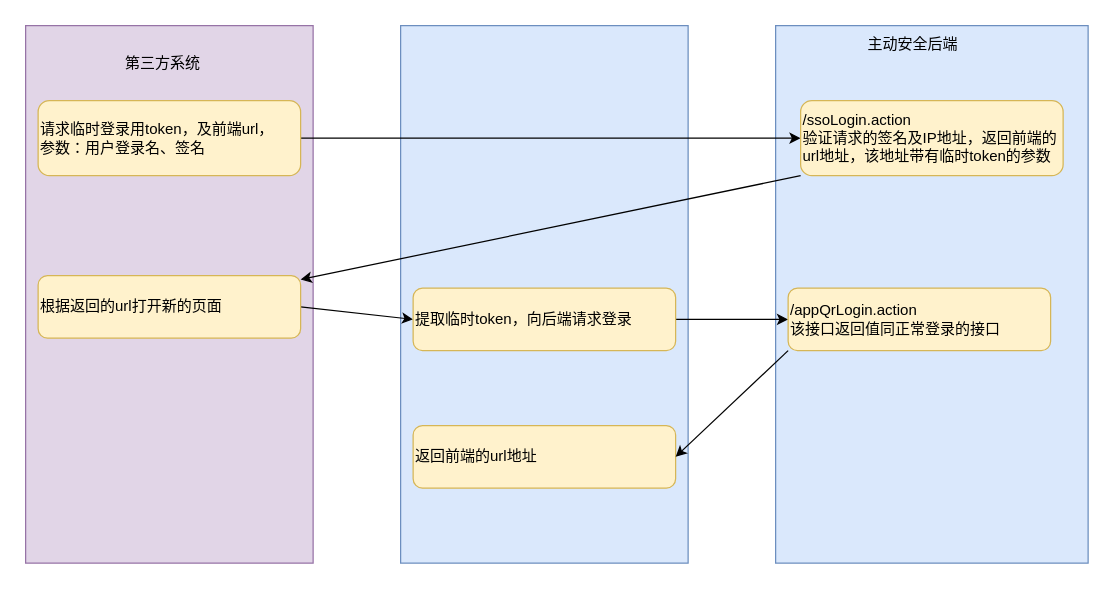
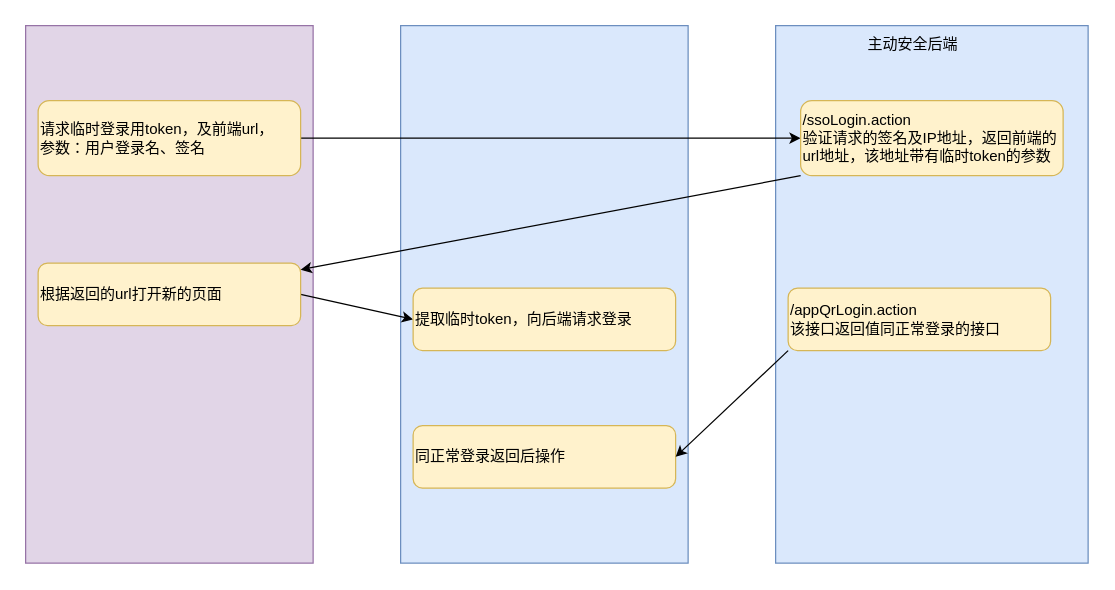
node "第三方系统": removed
node "根据返回的url打开新的页面": moved (169, 307) -> (169, 294)
edge "提取临时token，向后端请求登录" -> "/appQrLogin.action 该接口返回值同正常登录的接口": removed
node "返回前端的url地址": label "返回前端的url地址" -> "同正常登录返回后操作"
